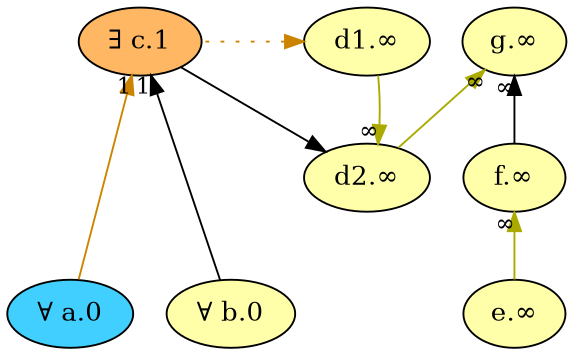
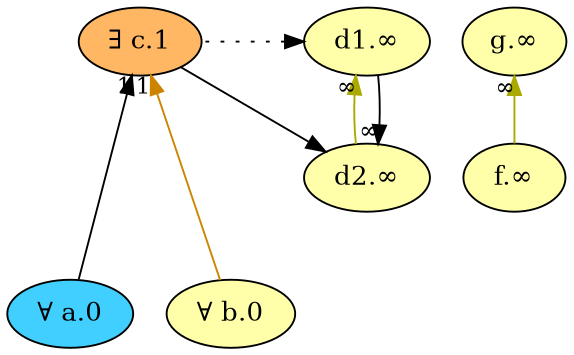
edge "∃ c.1" -> "d1.∞": color #cc8400 -> black
edge "d1.∞" -> "d2.∞": color #aaaa00 -> black
edge "d2.∞" -> "g.∞": now "d2.∞" -> "d1.∞"
edge "f.∞" -> "g.∞": color black -> #aaaa00
edge "∀ a.0" -> "∃ c.1": color #cc8400 -> black
edge "∀ b.0" -> "∃ c.1": color black -> #cc8400
node "e.∞": removed
